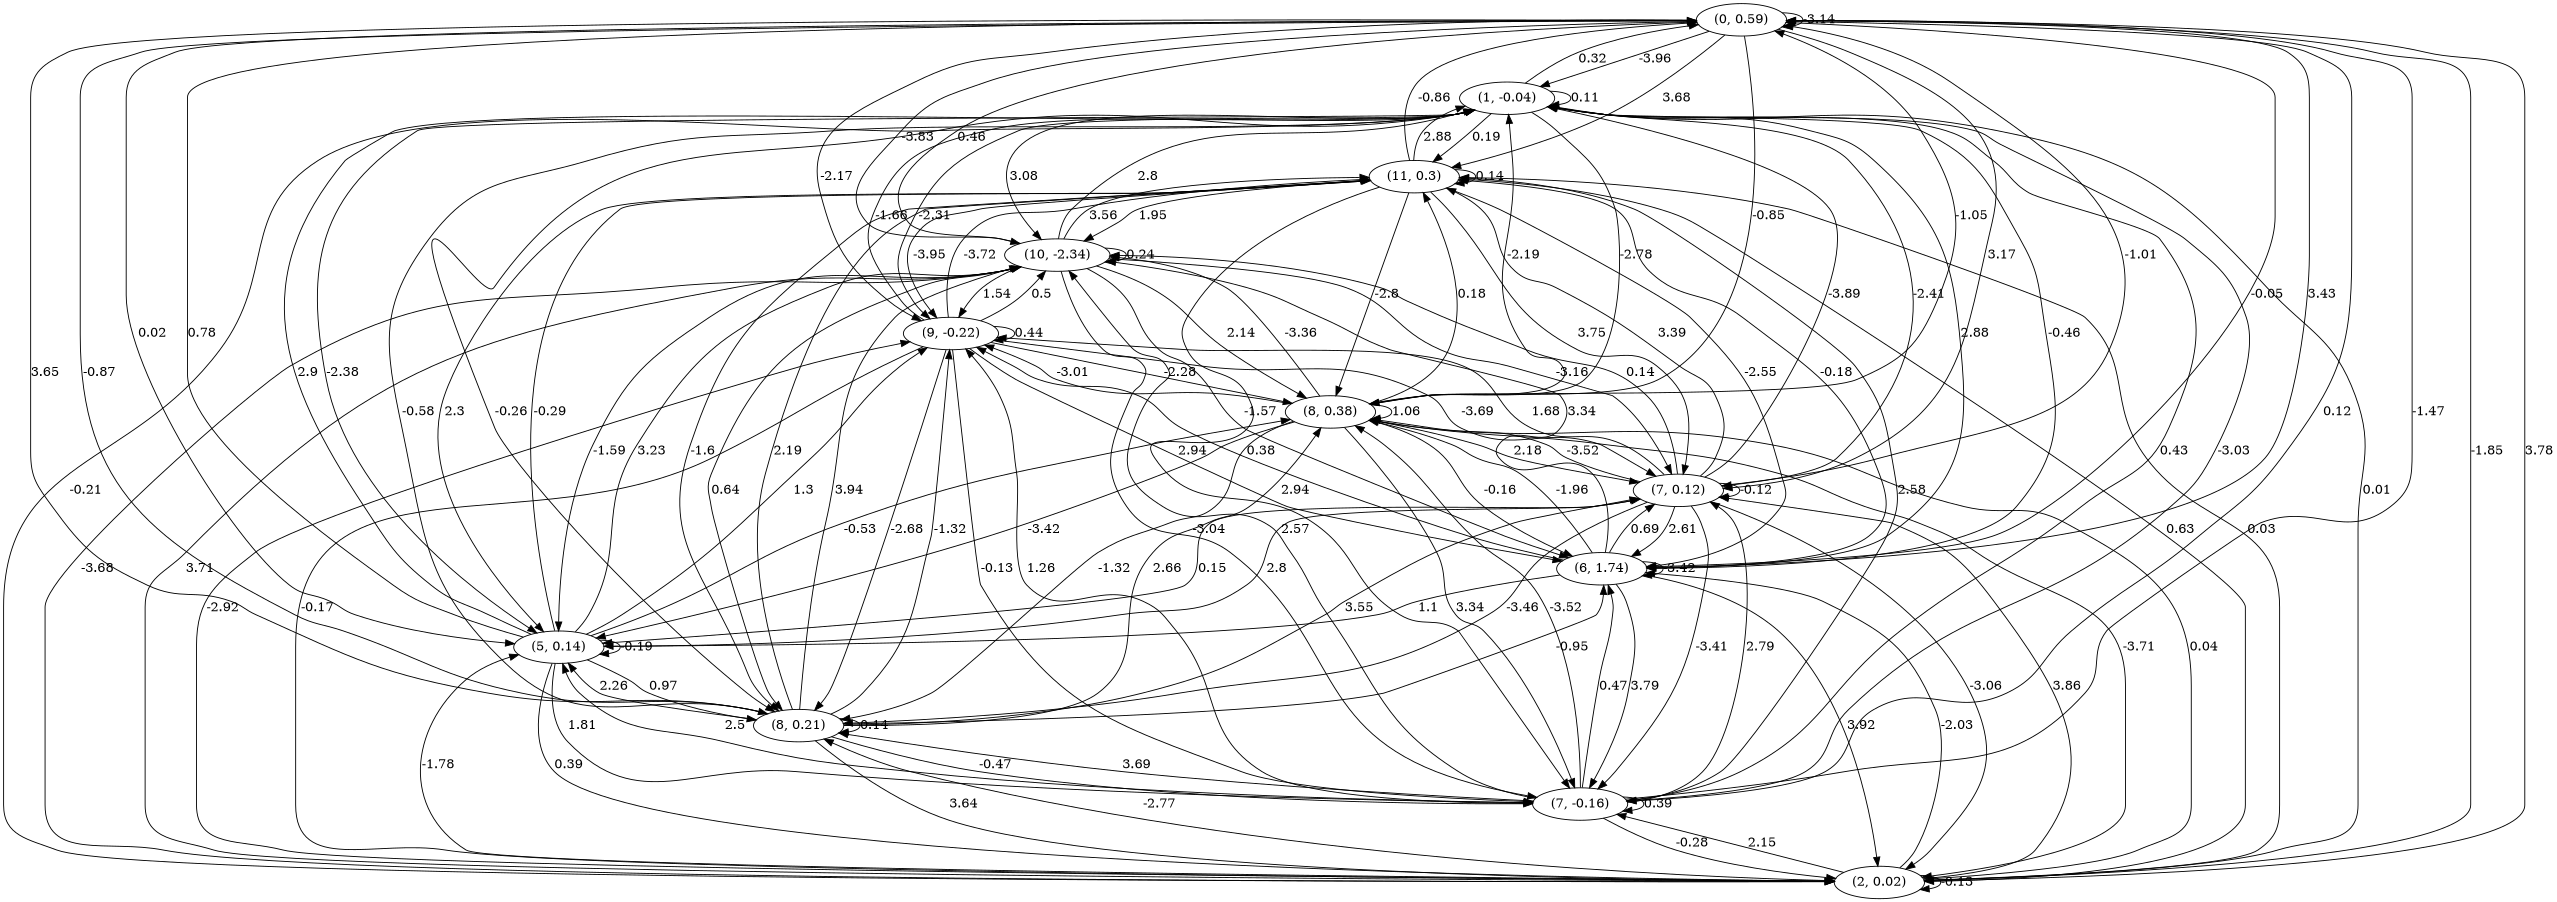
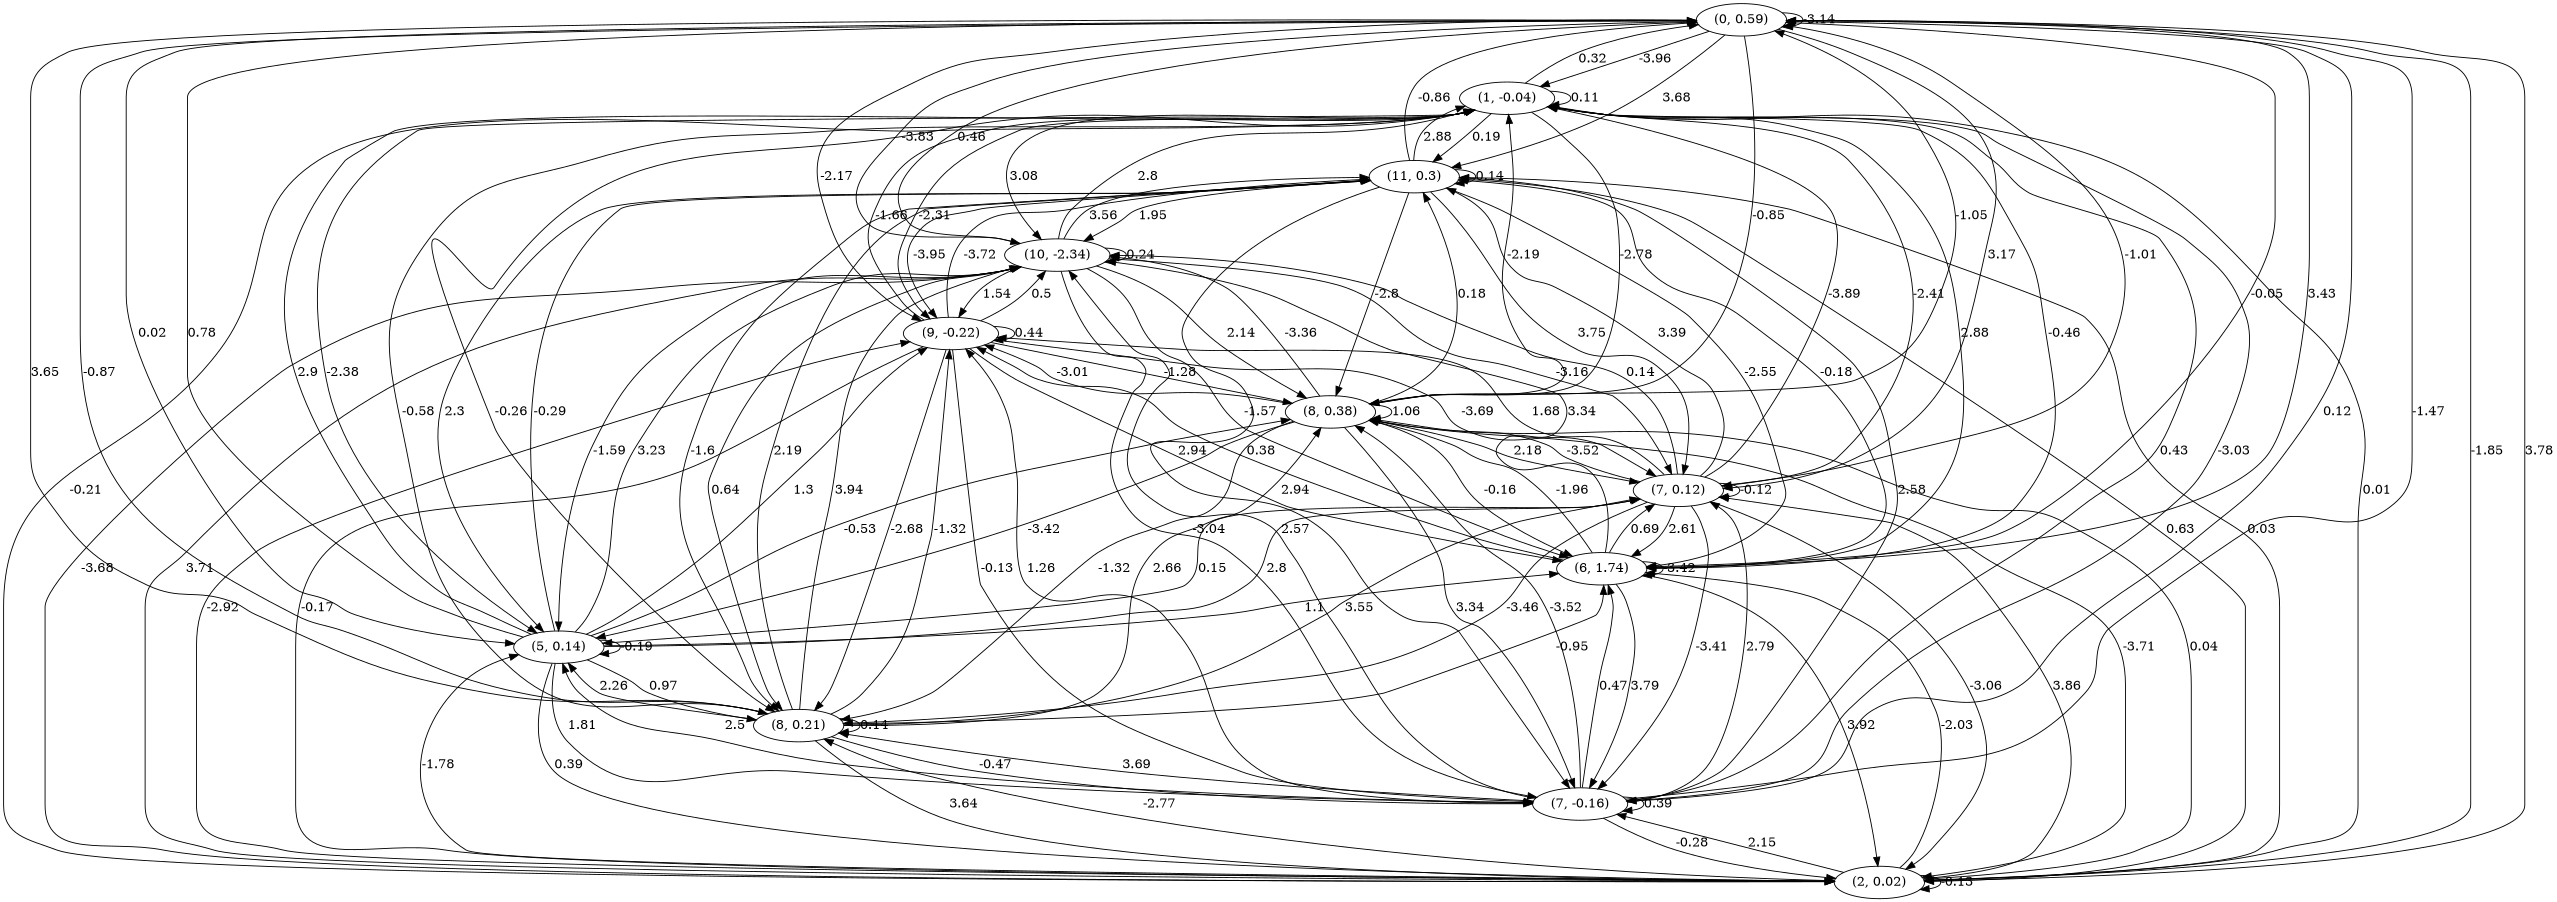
edge "(9, -0.22)" -> "(8, 0.38)": label "-2.28" -> "-1.28"
edge "(6, 1.74)" -> "(5, 0.14)": reversed
